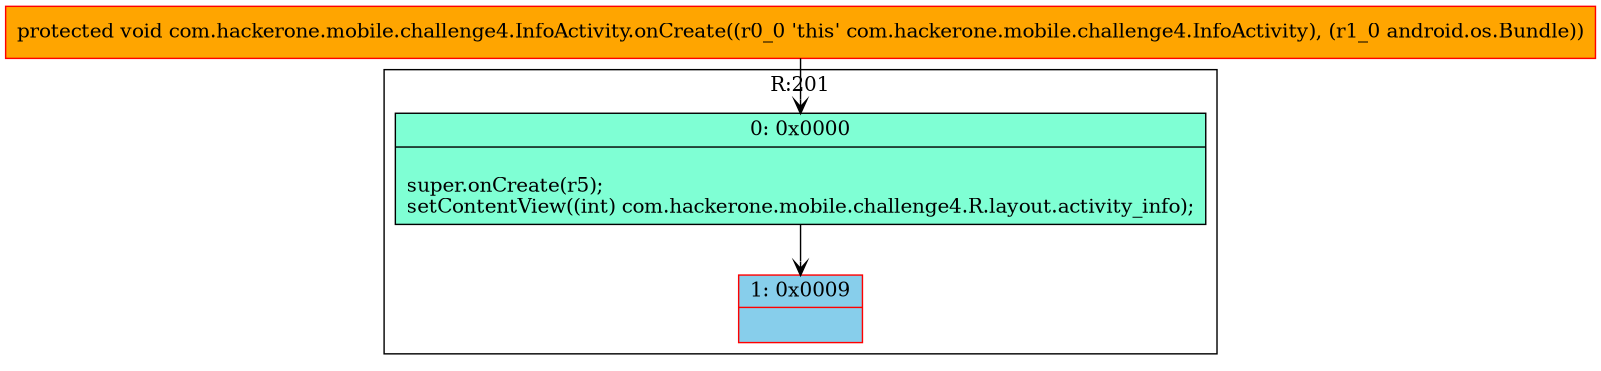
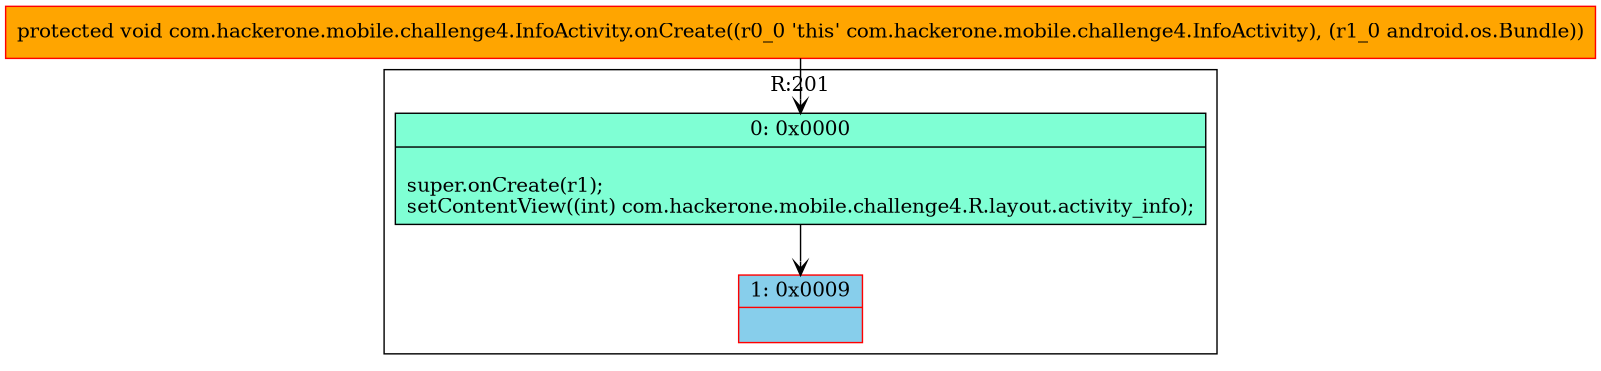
node "0: 0x0000": text "super.onCreate(r5);" -> "super.onCreate(r1);"
